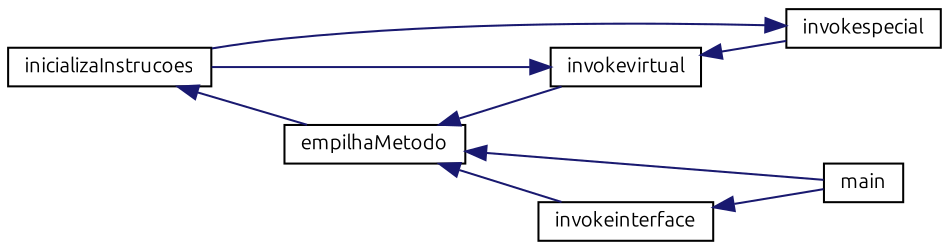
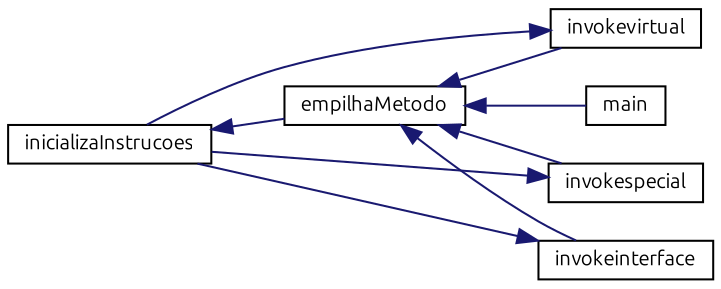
edge "invokespecial" -> "invokevirtual": now "invokespecial" -> "empilhaMetodo"
edge "main" -> "invokeinterface": now "inicializaInstrucoes" -> "invokeinterface"
